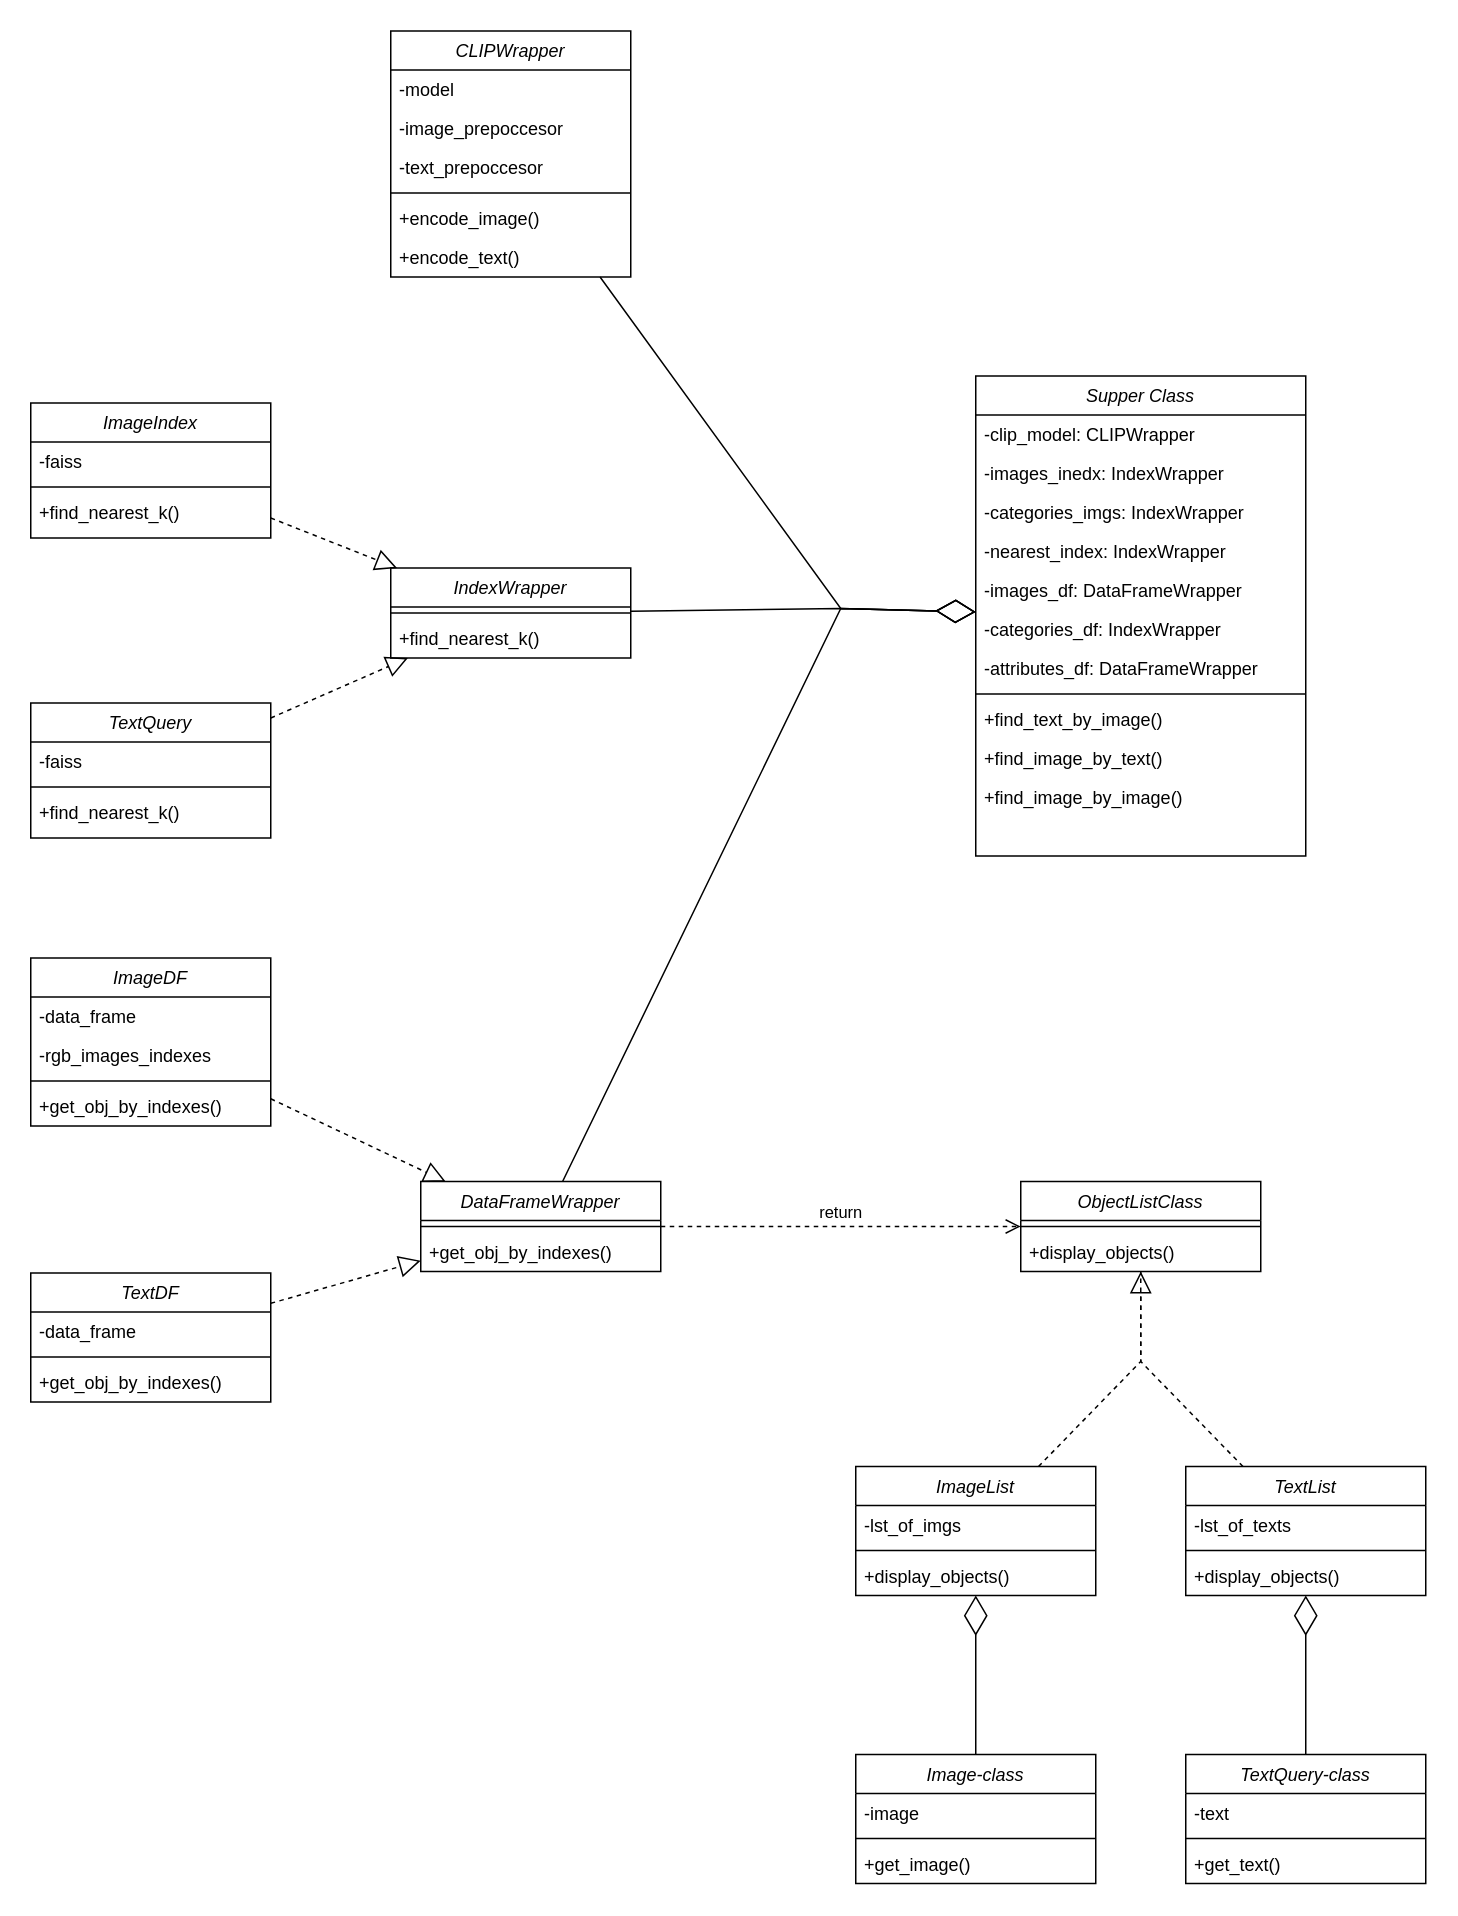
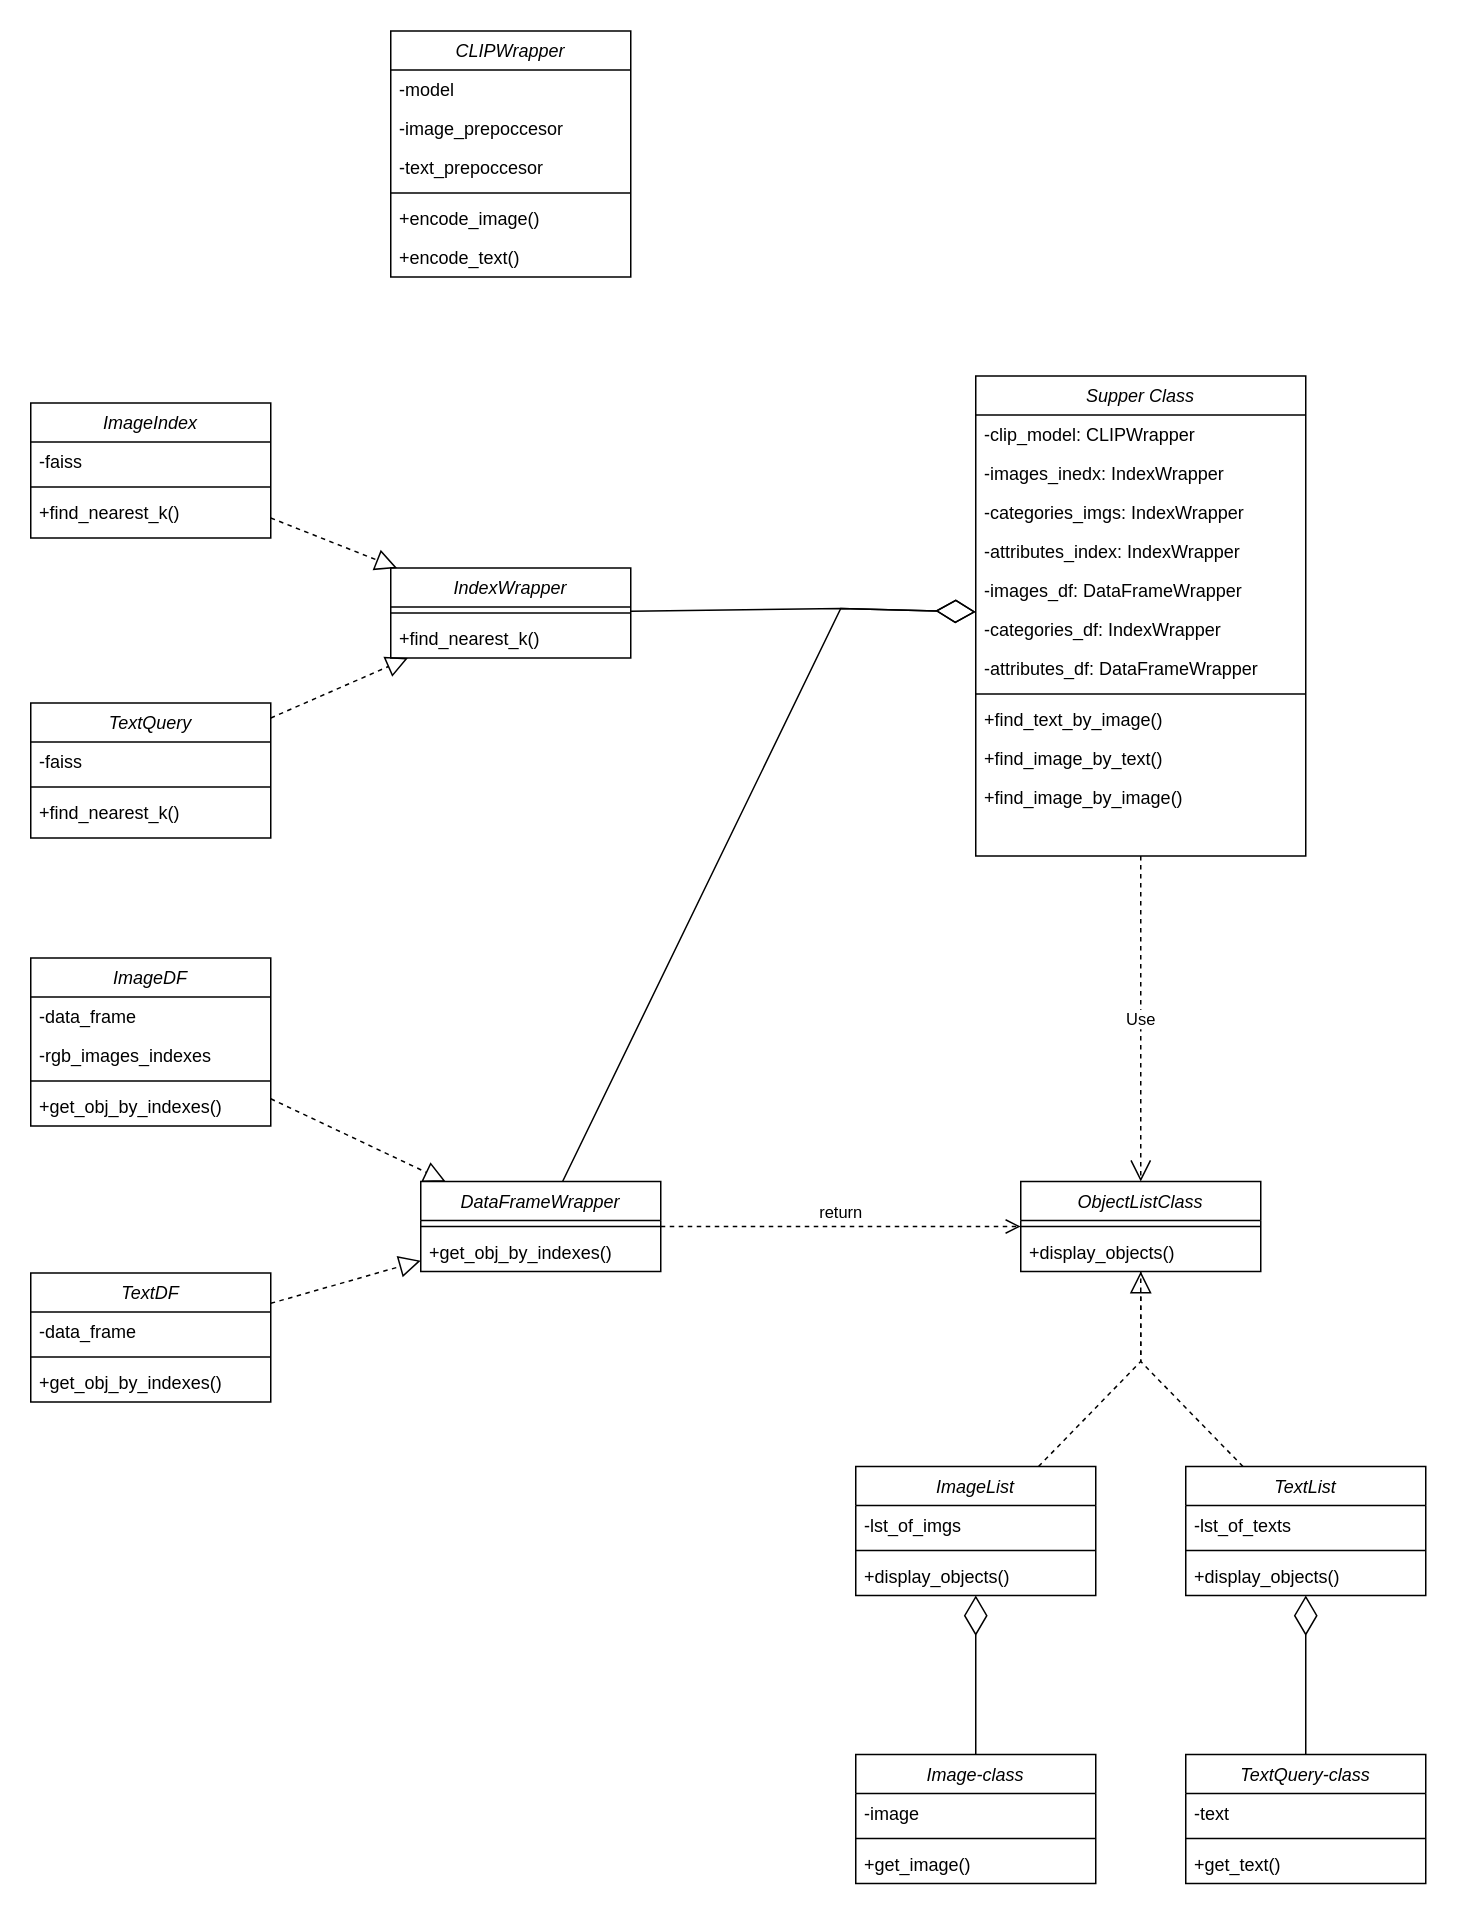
edge "CLIPWrapper" -> "Supper Class": removed
node "-nearest_index: IndexWrapper": label "-nearest_index: IndexWrapper" -> "-attributes_index: IndexWrapper"
edge "Supper Class" -> "ObjectListClass": added, label "Use"
